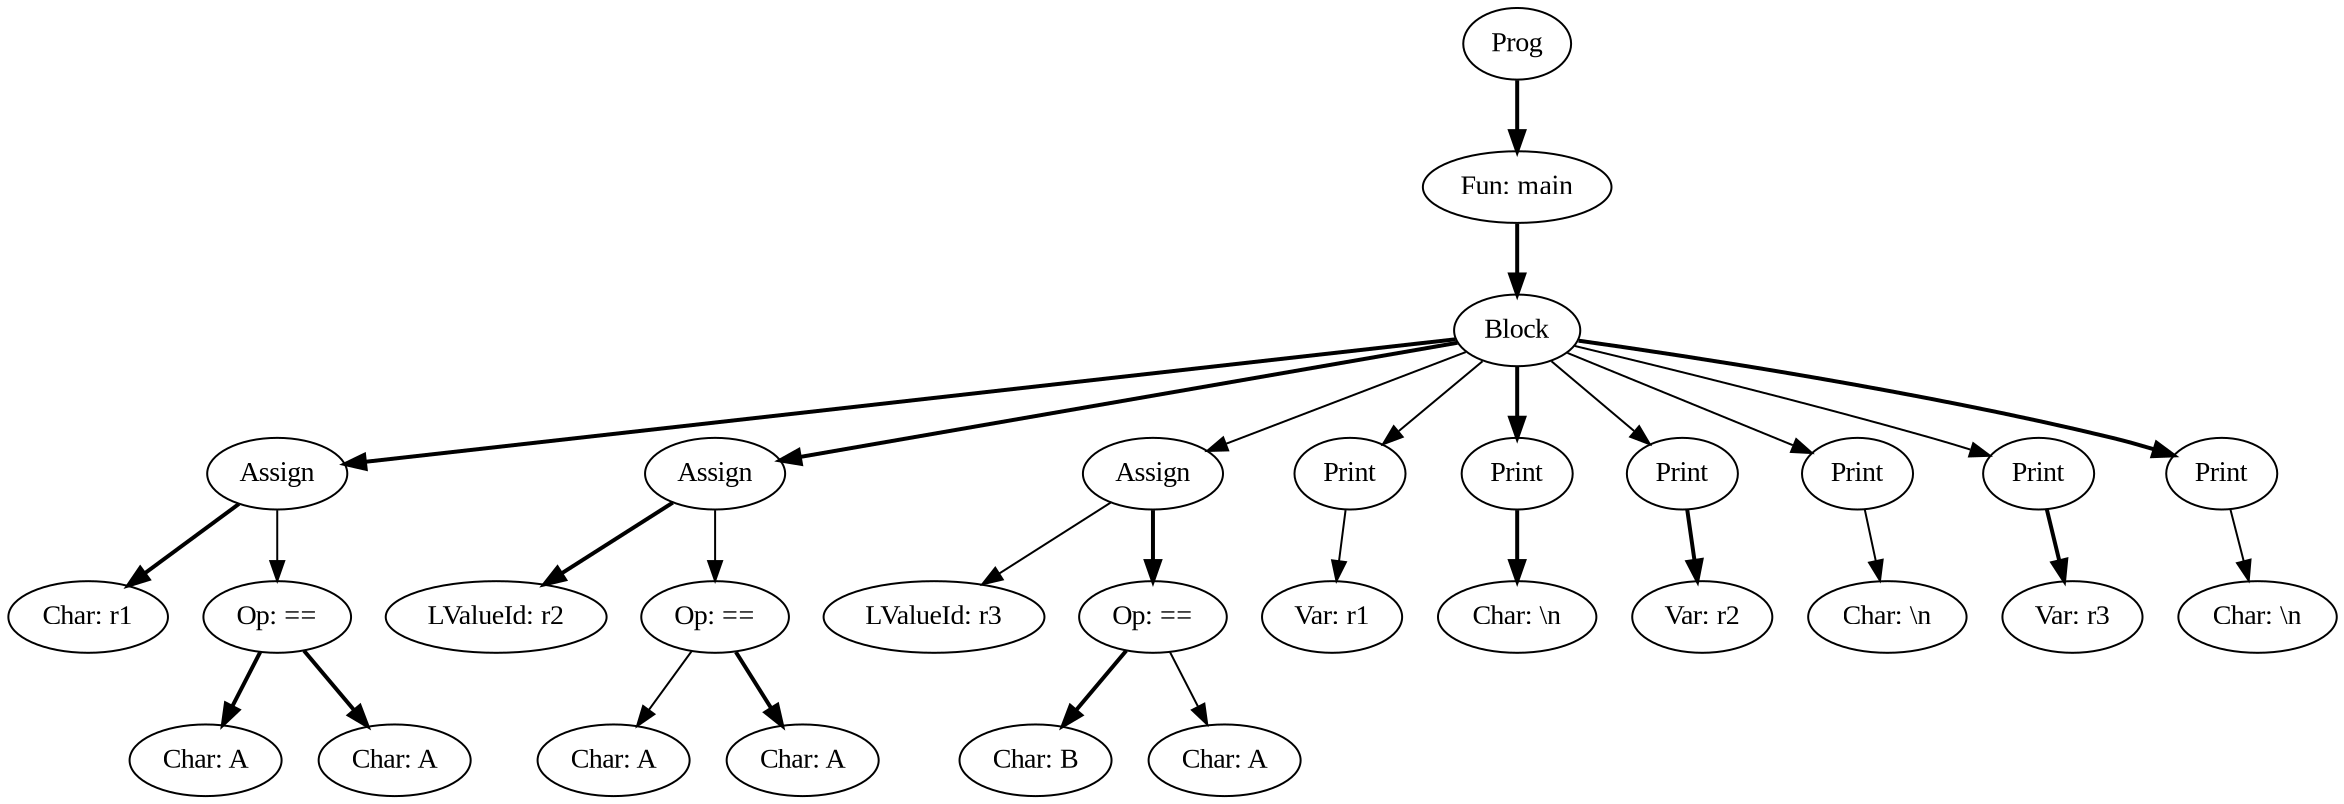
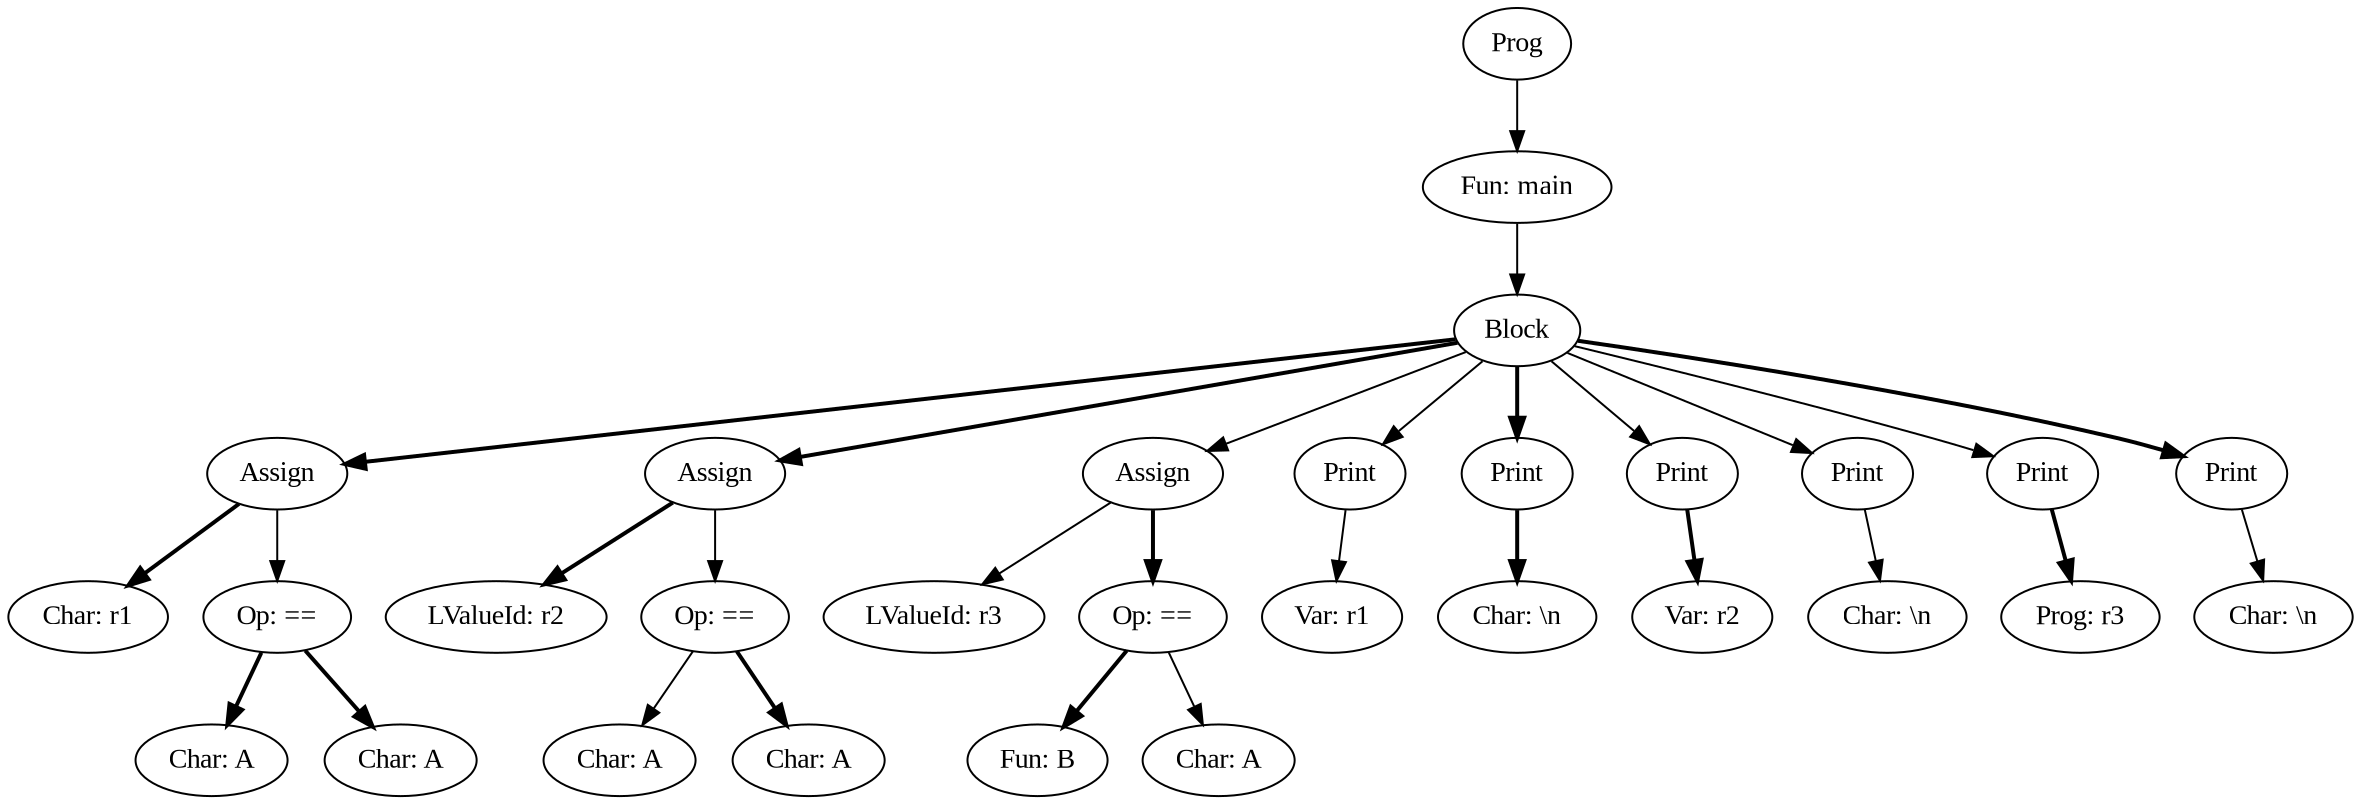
edge "Prog" -> "Fun: main": style bold -> solid
edge "Fun: main" -> "Block": style bold -> solid
node "Var: r3": label "Var: r3" -> "Prog: r3"
node "Char: B": label "Char: B" -> "Fun: B"
